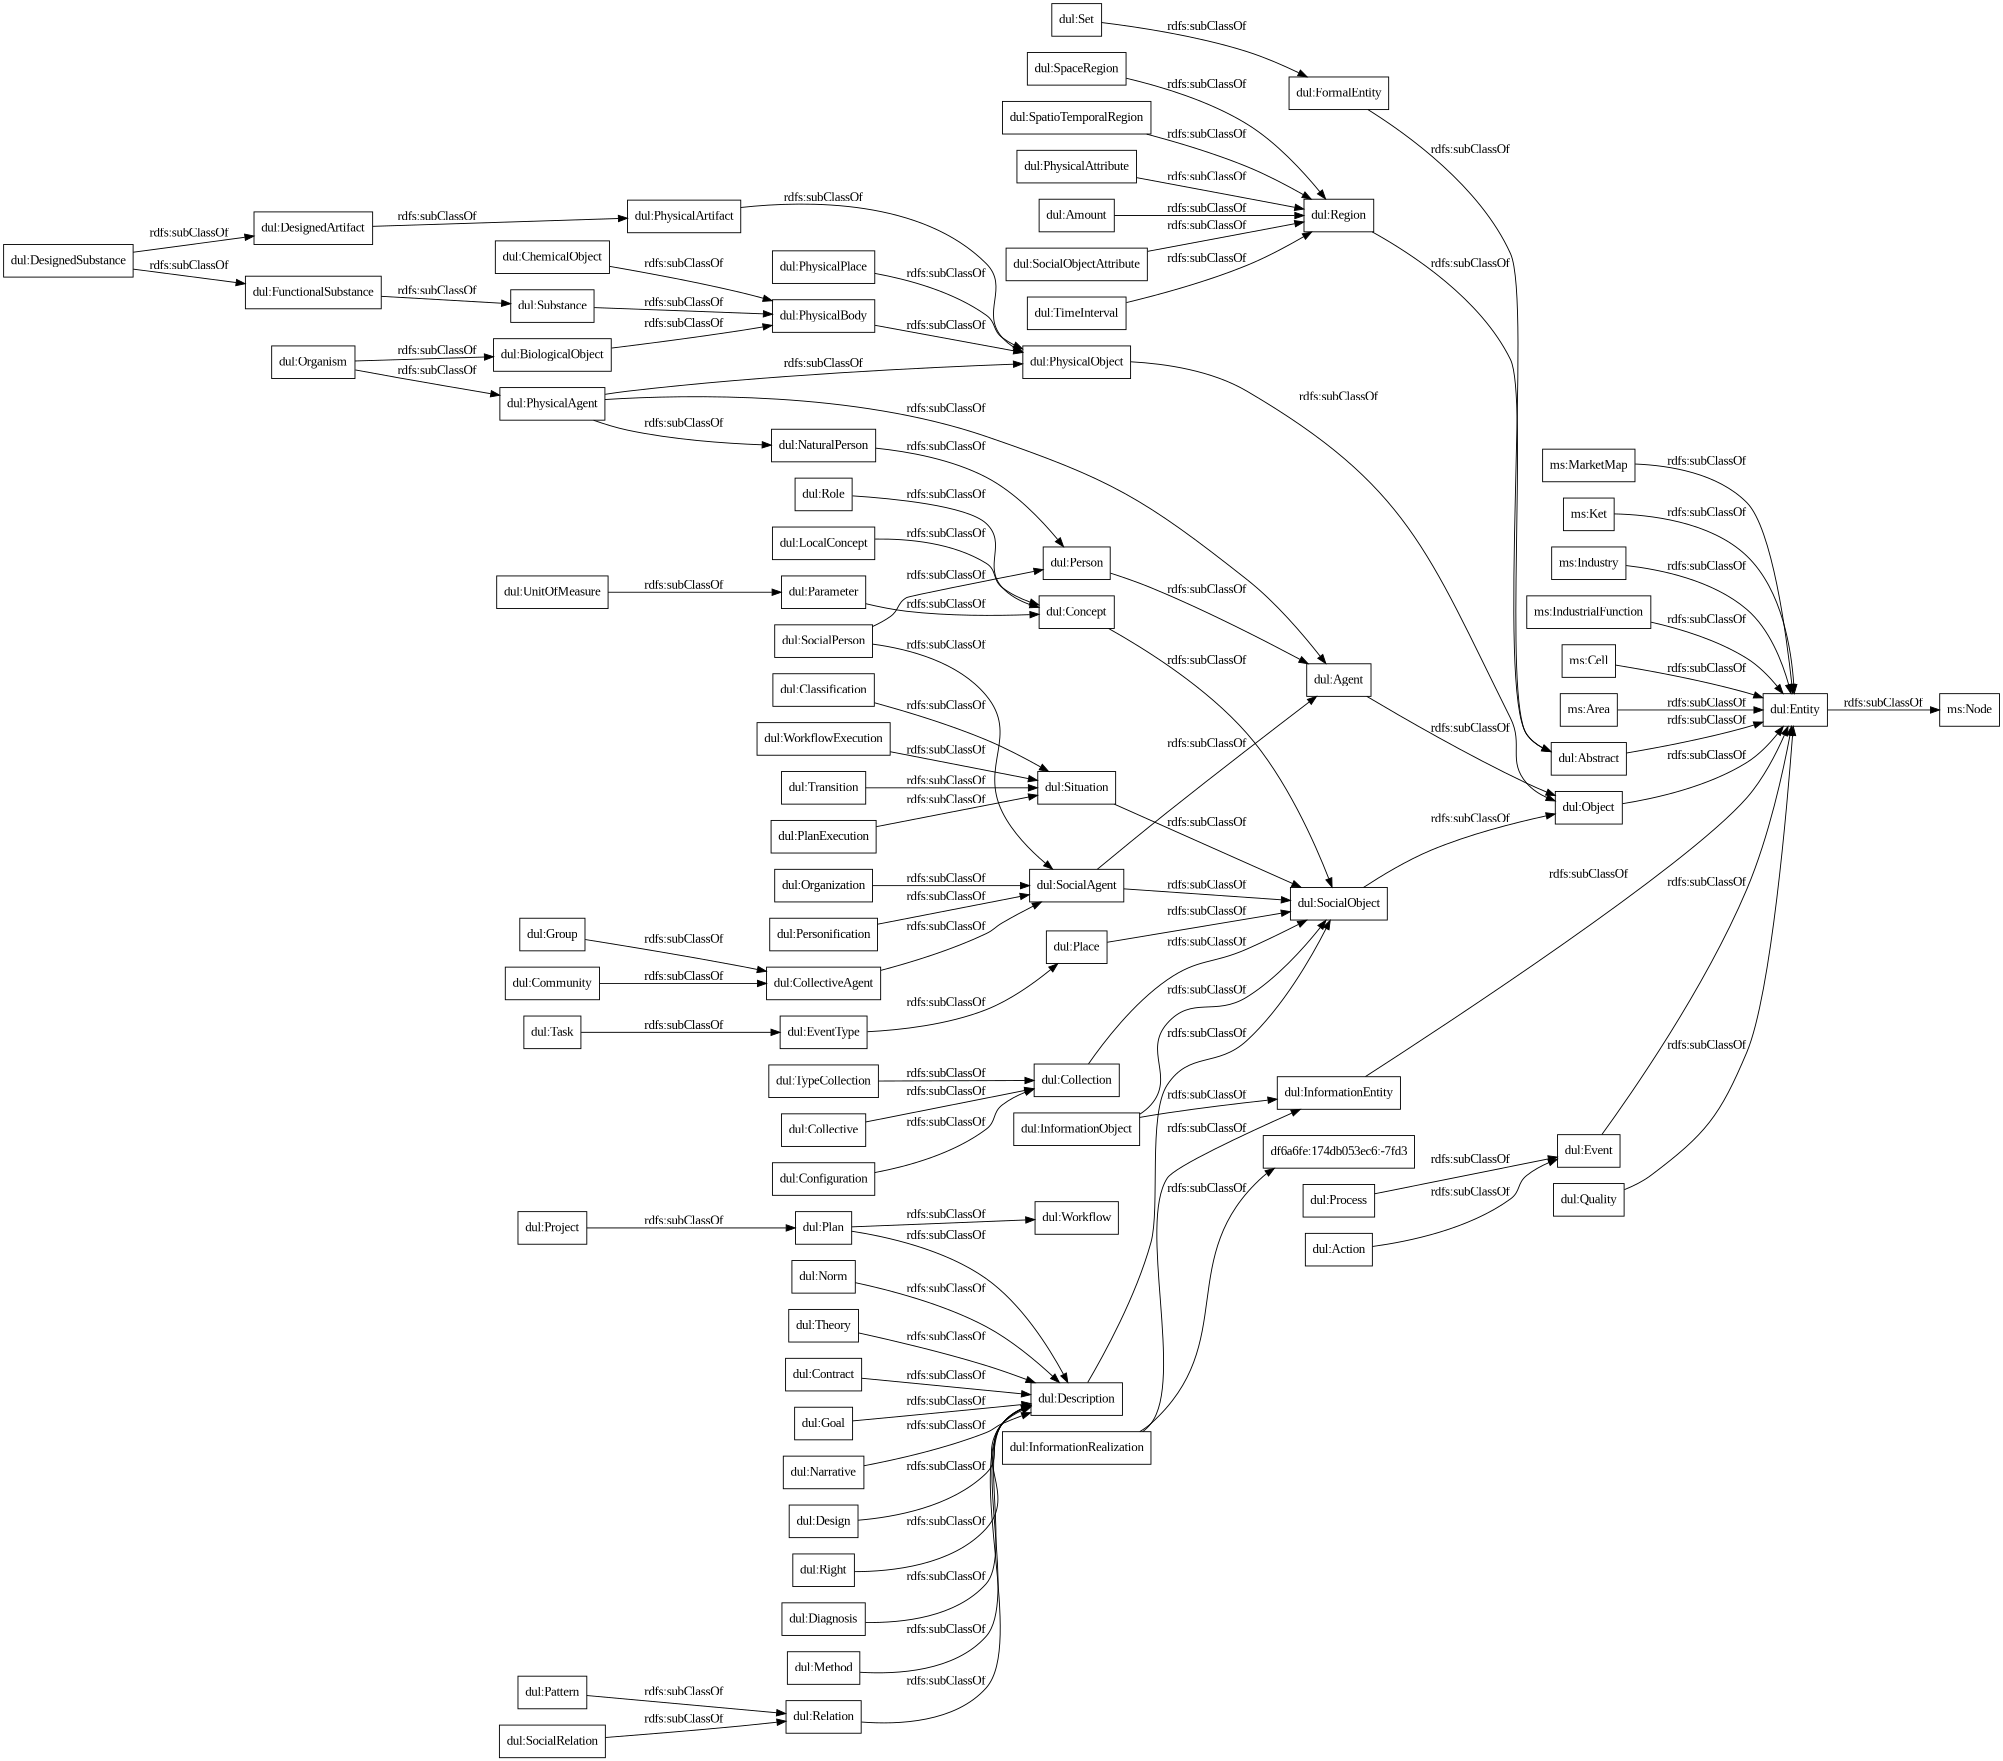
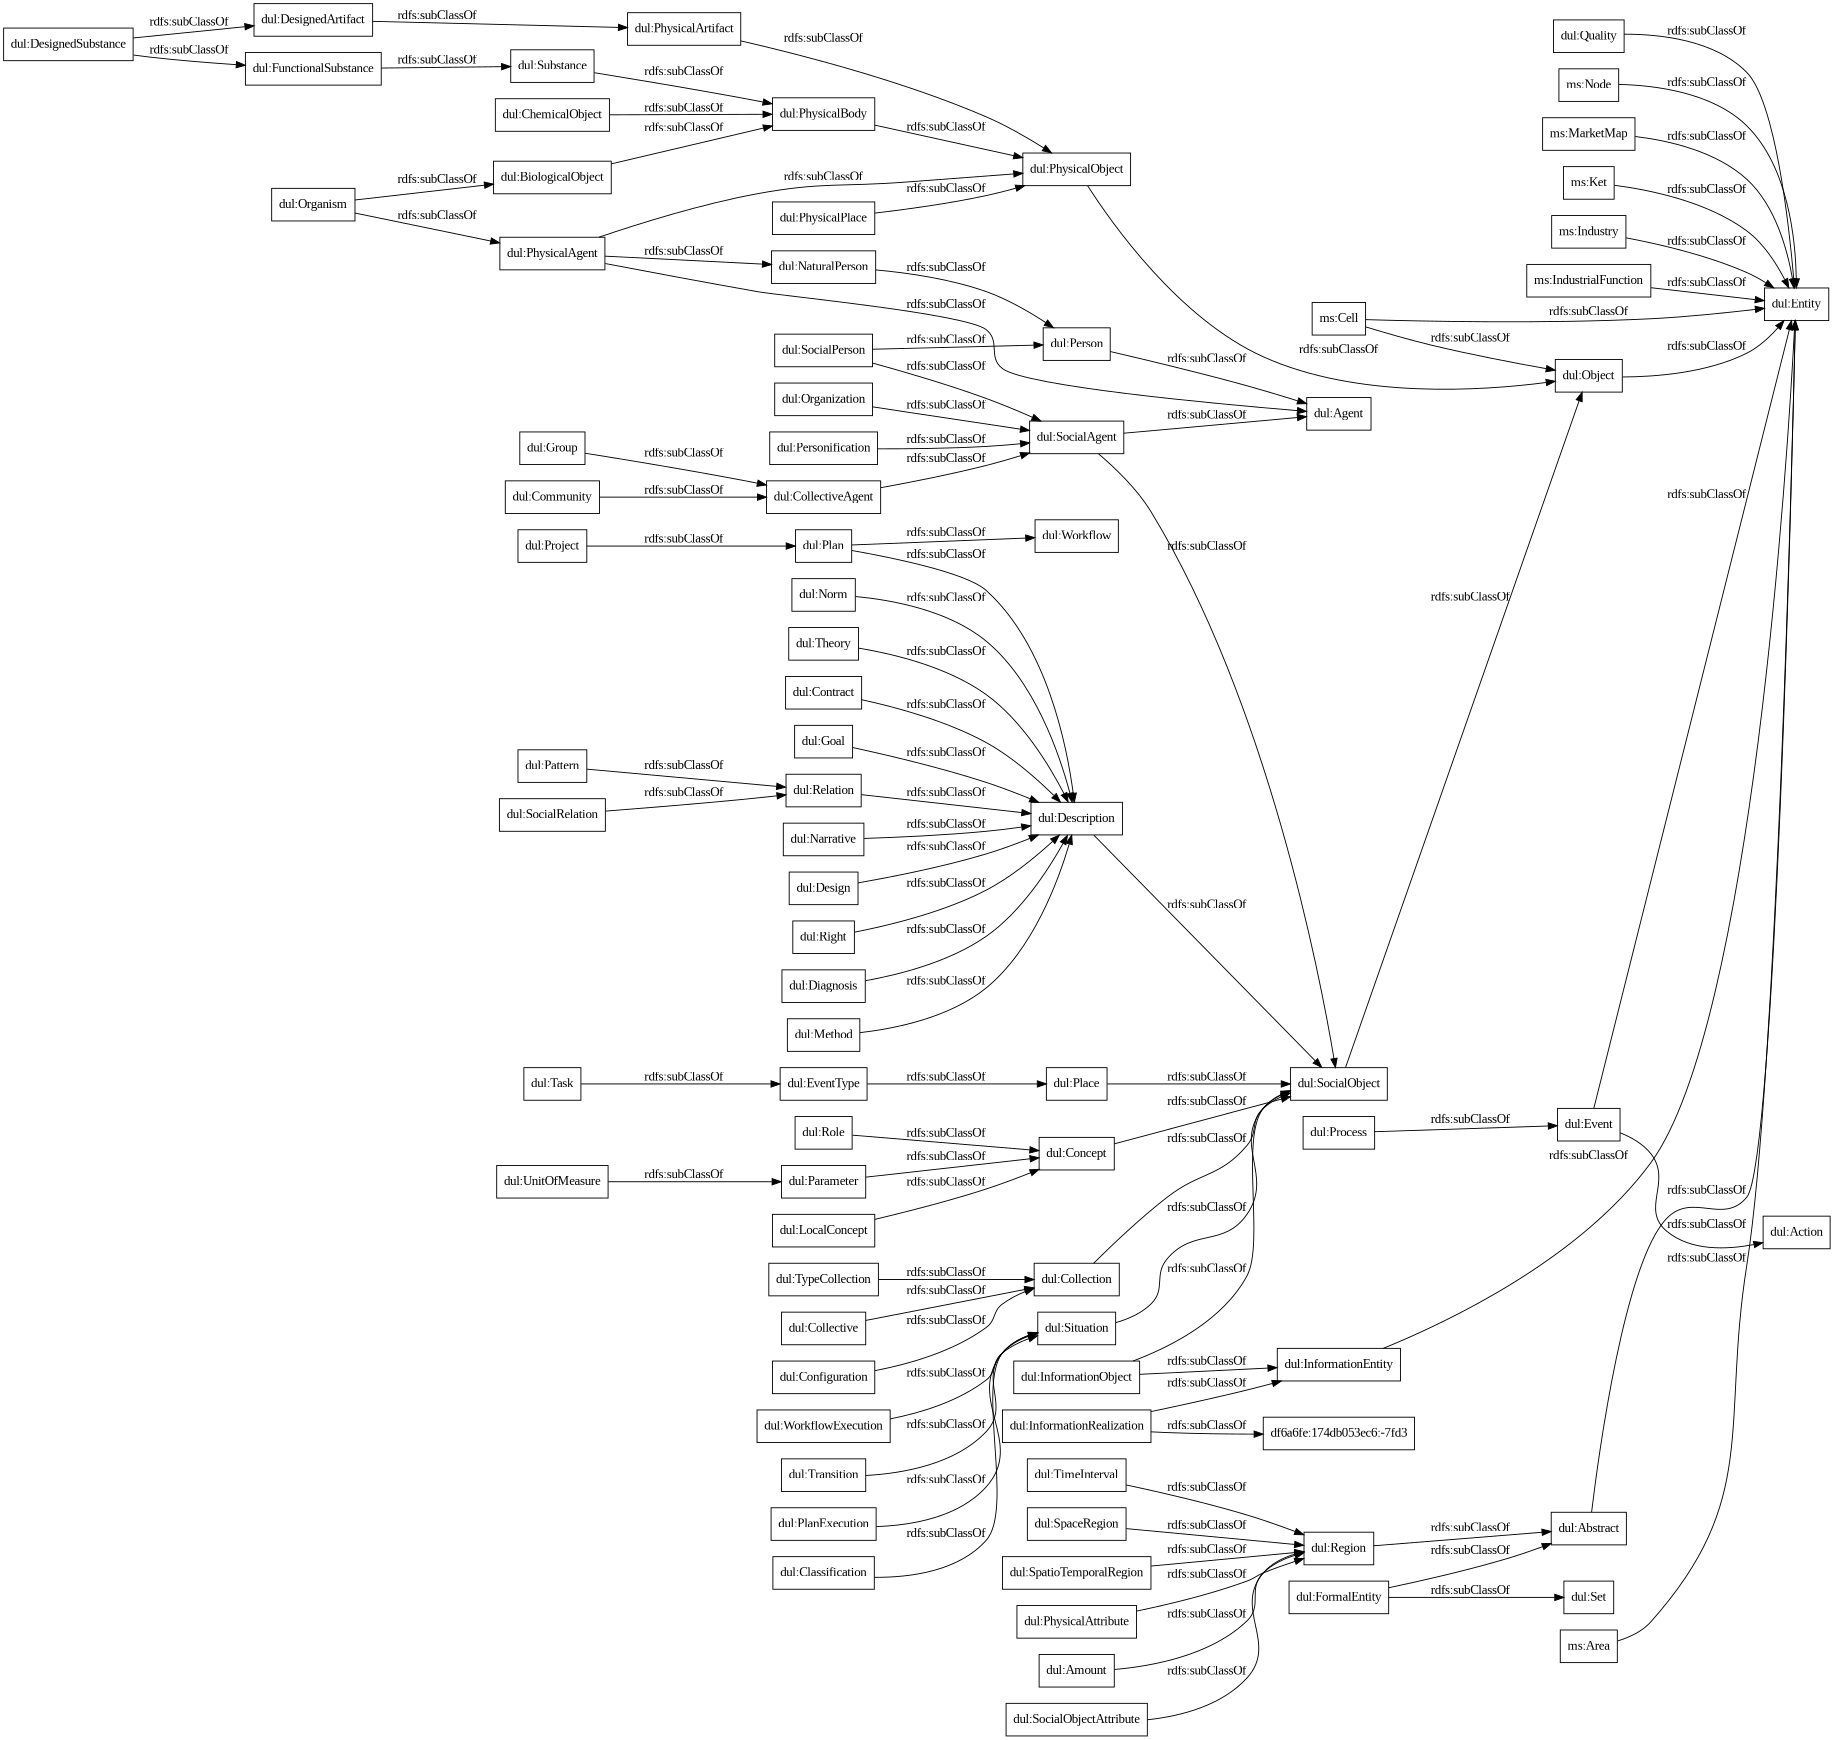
edge "dul:Set" -> "dul:FormalEntity": reversed
edge "dul:Entity" -> "ms:Node": reversed
edge "dul:Agent" -> "dul:Object": now "ms:Cell" -> "dul:Object"
edge "dul:Action" -> "dul:Event": reversed
